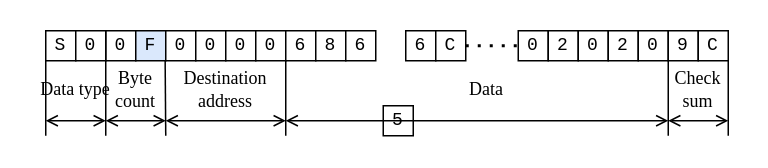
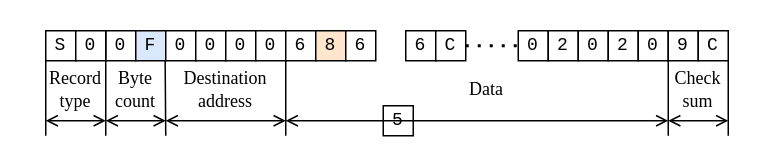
node "8": fillcolor #ffffff -> #ffe6cc
node "Data type": label "Data type" -> "Record type"
